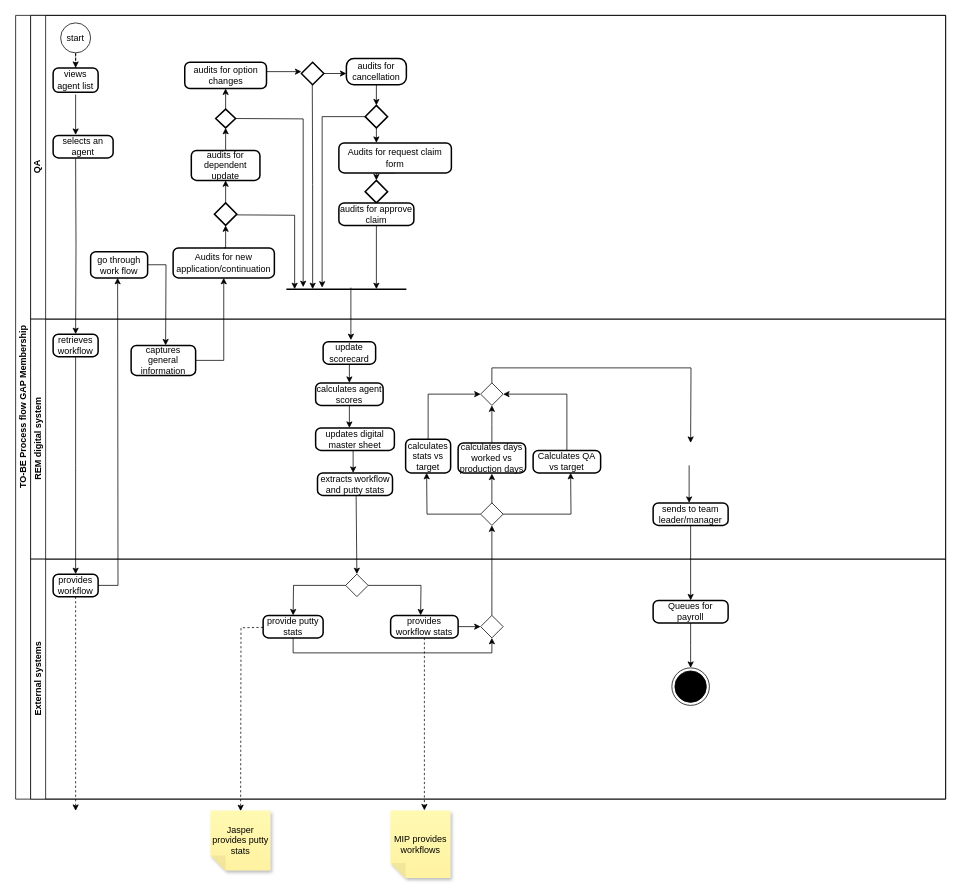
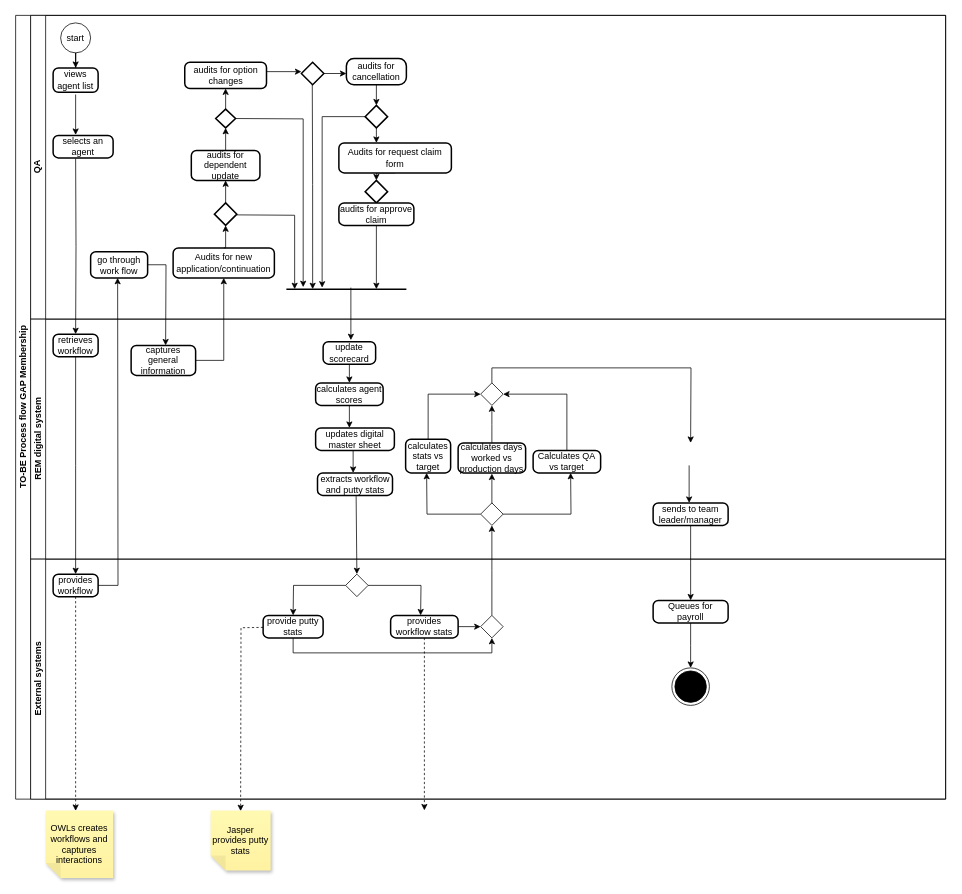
edge "start" -> "views agent list": style dashed -> solid
node "OWLs creates workflows and captures interactions": added
node "MIP provides workflows": removed
